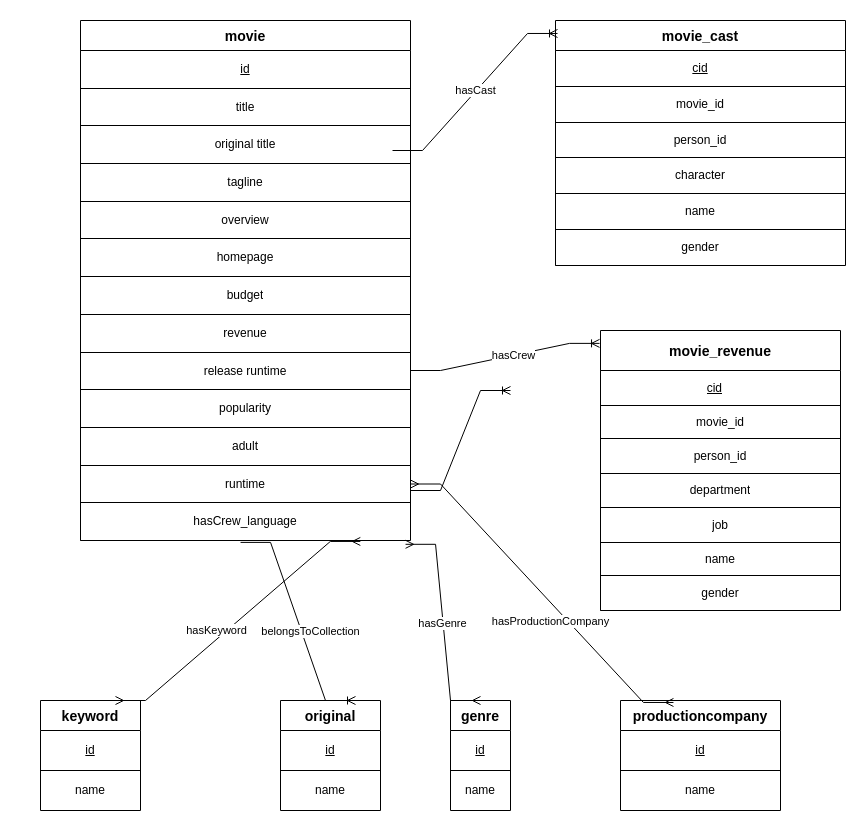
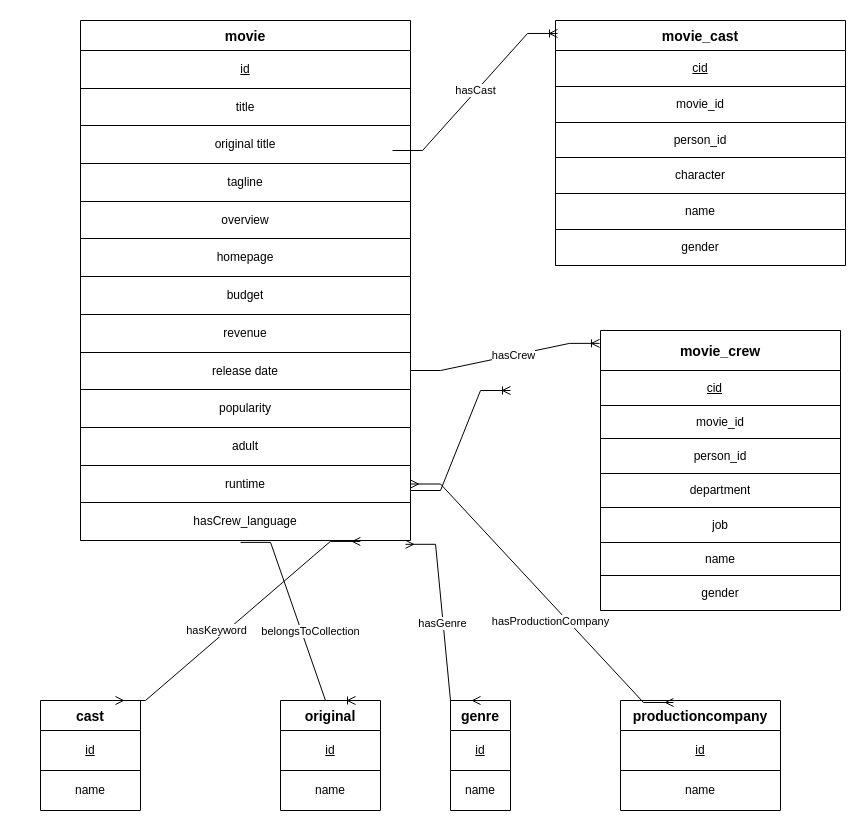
node "movie_revenue": label "movie_revenue" -> "movie_crew"
node "release runtime": label "release runtime" -> "release date"
node "keyword": label "keyword" -> "cast"
